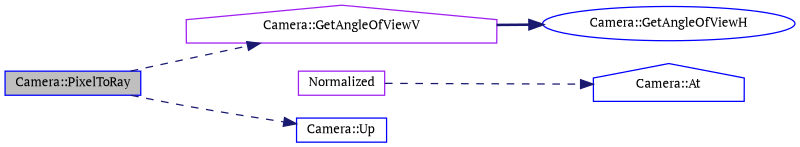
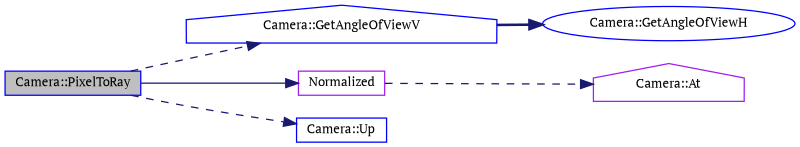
node "Camera::GetAngleOfViewV": color purple -> blue
edge "Camera::PixelToRay" -> "Normalized": added
node "Camera::At": color blue -> purple
